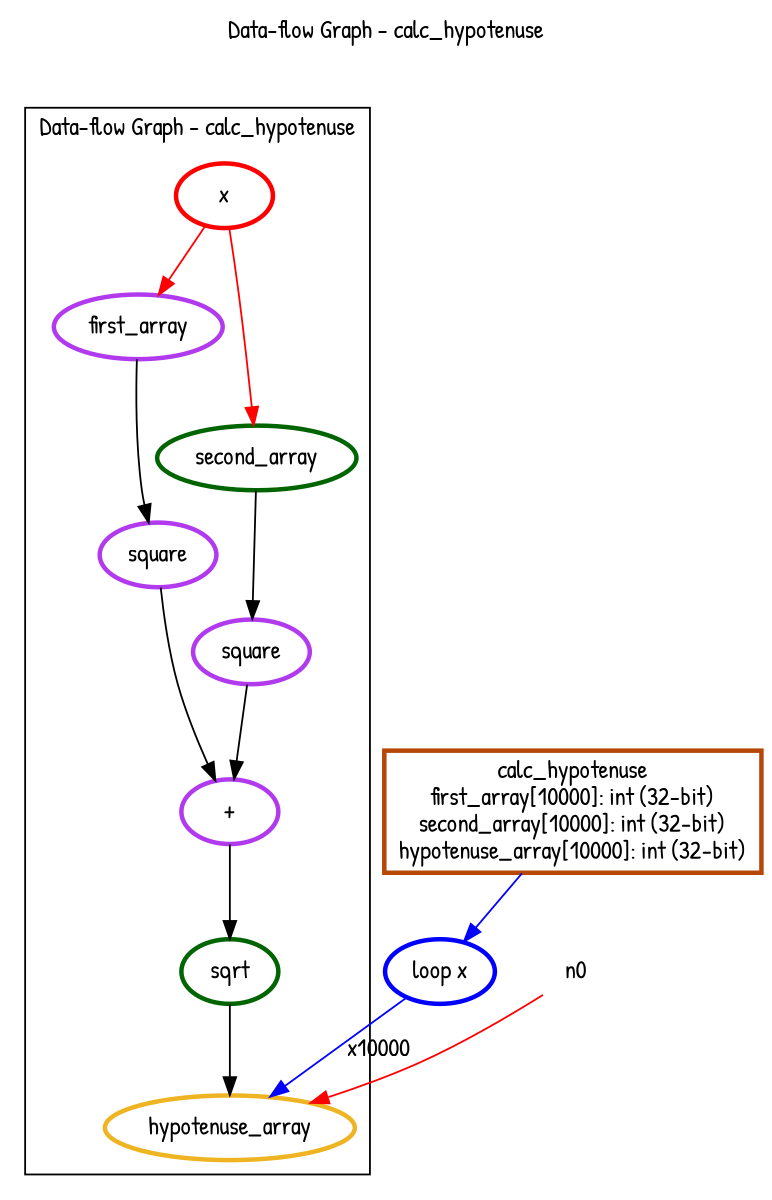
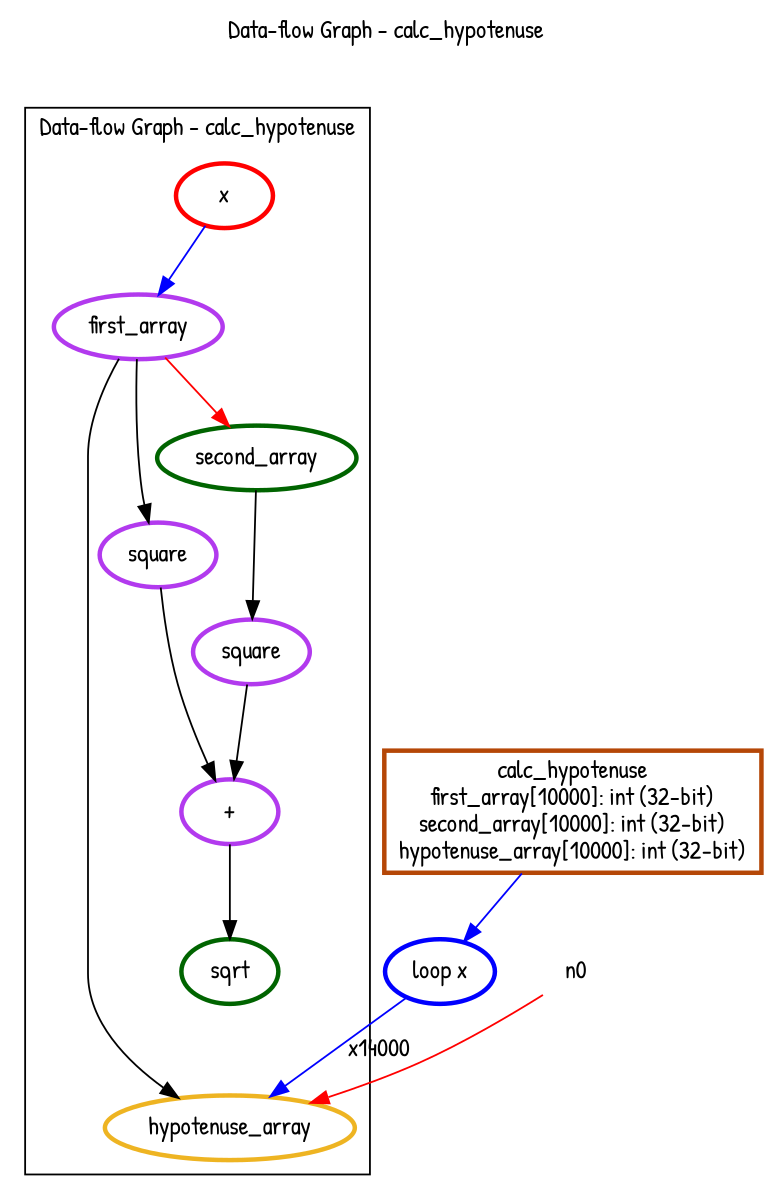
edge "x" -> "first_array": color red -> blue
edge "x" -> "second_array": now "first_array" -> "second_array"
edge "sqrt" -> "hypotenuse_array": now "first_array" -> "hypotenuse_array"
edge "loop x" -> "hypotenuse_array": label "x10000" -> "x14000"
